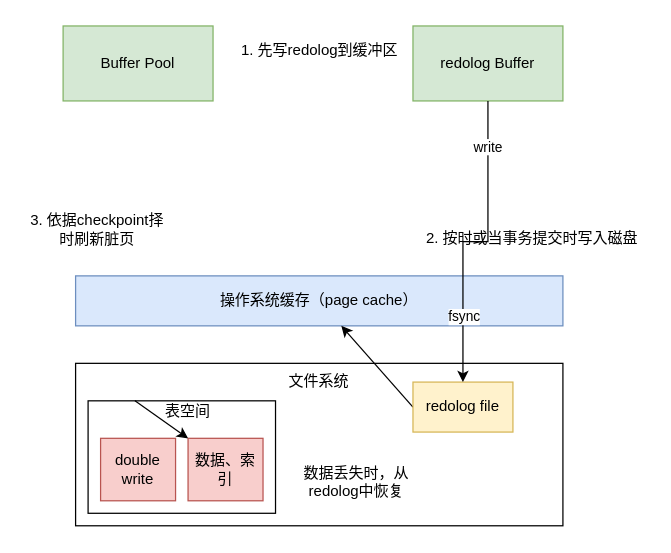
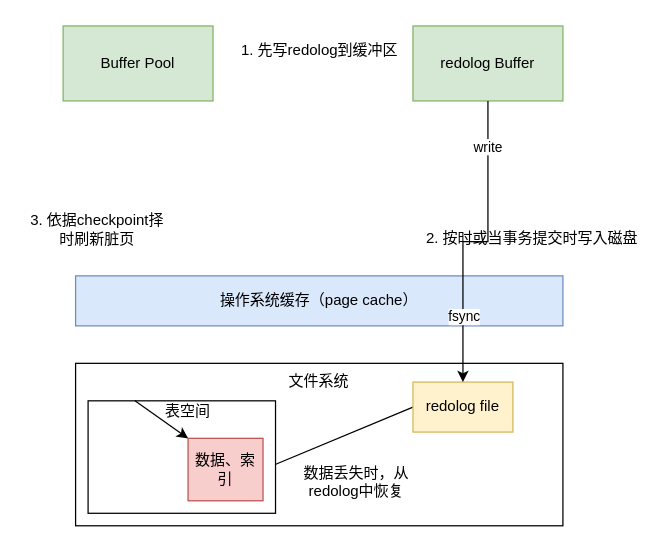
edge "redolog file" -> "操作系统缓存（page cache）": now "redolog file" -> "数据、索引"
node "double write": removed
